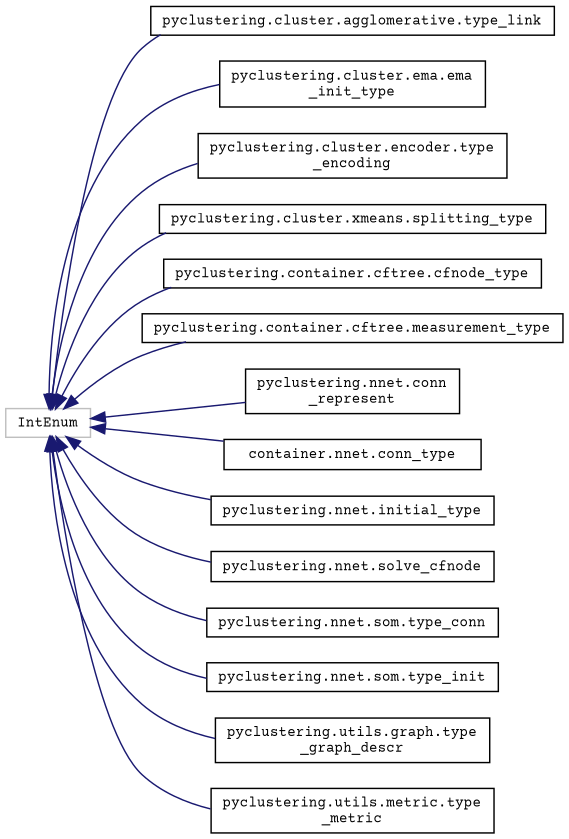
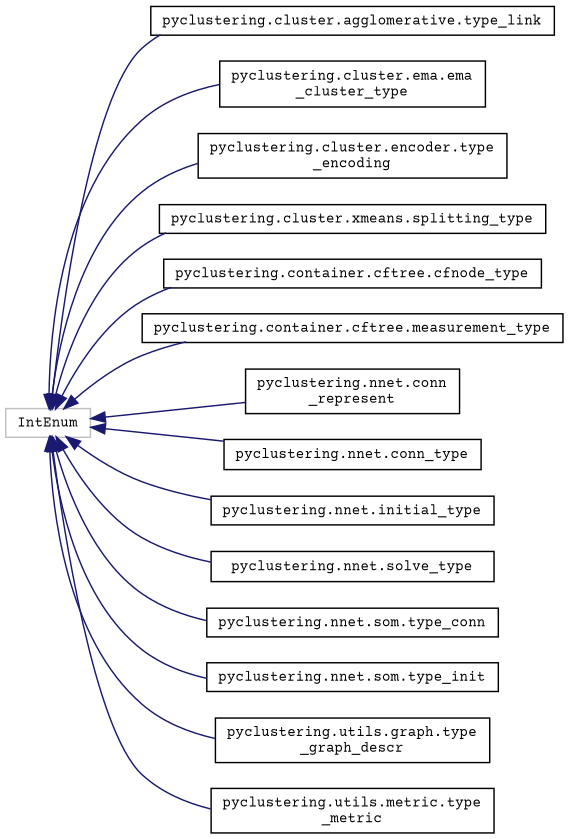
node "pyclustering.cluster.ema.ema _init_type": label "pyclustering.cluster.ema.ema _init_type" -> "pyclustering.cluster.ema.ema _cluster_type"
node "container.nnet.conn_type": label "container.nnet.conn_type" -> "pyclustering.nnet.conn_type"
node "pyclustering.nnet.solve_cfnode": label "pyclustering.nnet.solve_cfnode" -> "pyclustering.nnet.solve_type"
